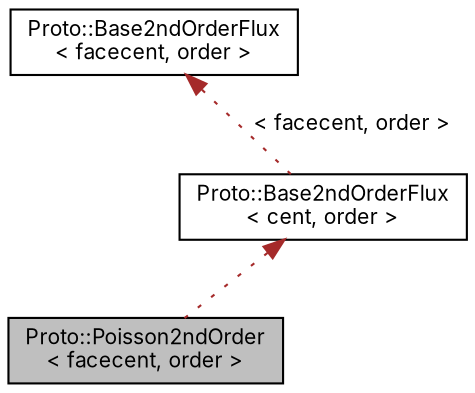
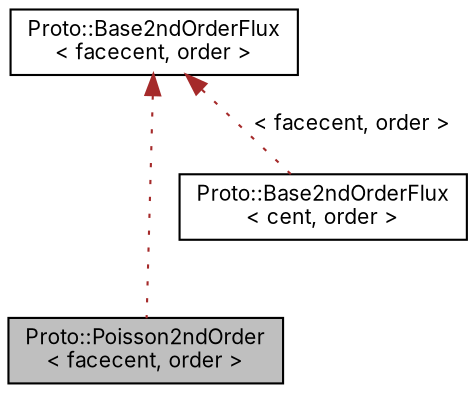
edge "Proto::Poisson2ndOrder < facecent, order >" -> "Proto::Base2ndOrderFlux < cent, order >": now "Proto::Poisson2ndOrder < facecent, order >" -> "Proto::Base2ndOrderFlux < facecent, order >"
